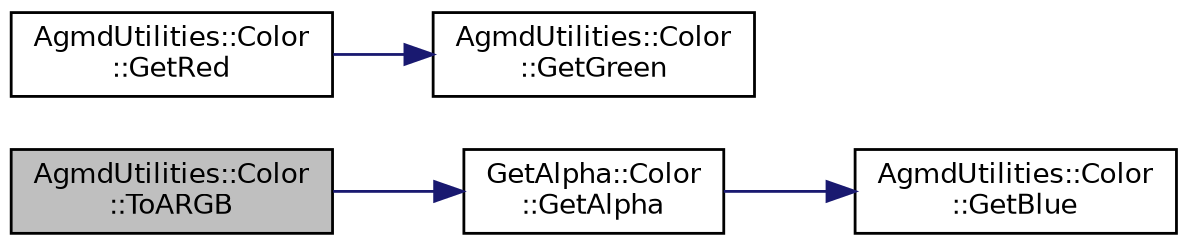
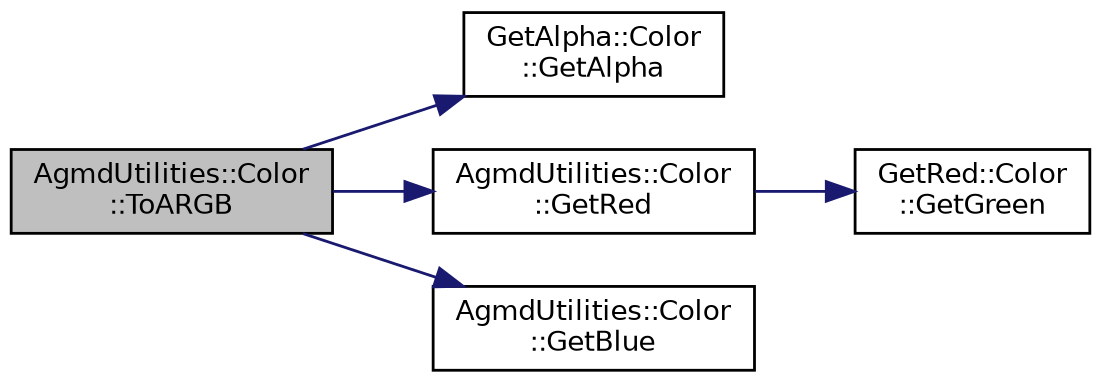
node "AgmdUtilities::Color ::GetGreen": label "AgmdUtilities::Color ::GetGreen" -> "GetRed::Color ::GetGreen"
edge "AgmdUtilities::Color ::ToARGB" -> "AgmdUtilities::Color ::GetRed": added
edge "GetAlpha::Color ::GetAlpha" -> "AgmdUtilities::Color ::GetBlue": now "AgmdUtilities::Color ::ToARGB" -> "AgmdUtilities::Color ::GetBlue"
